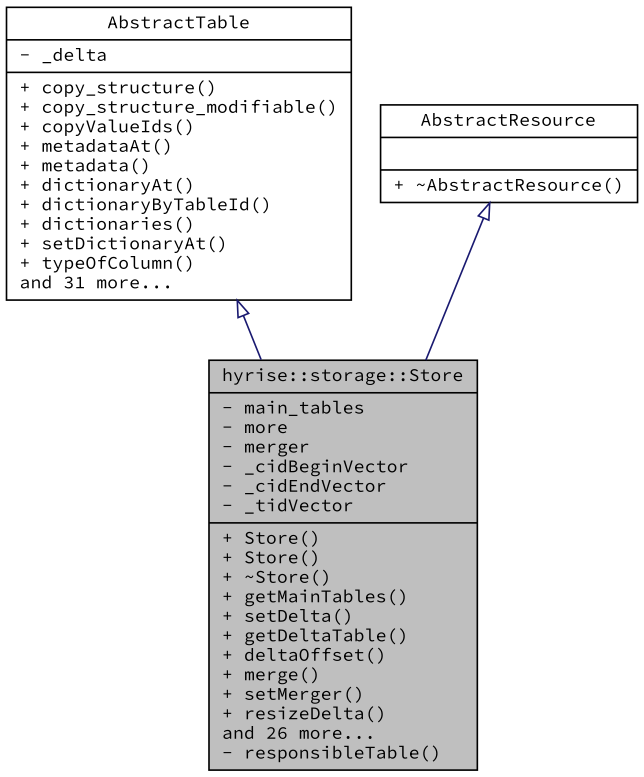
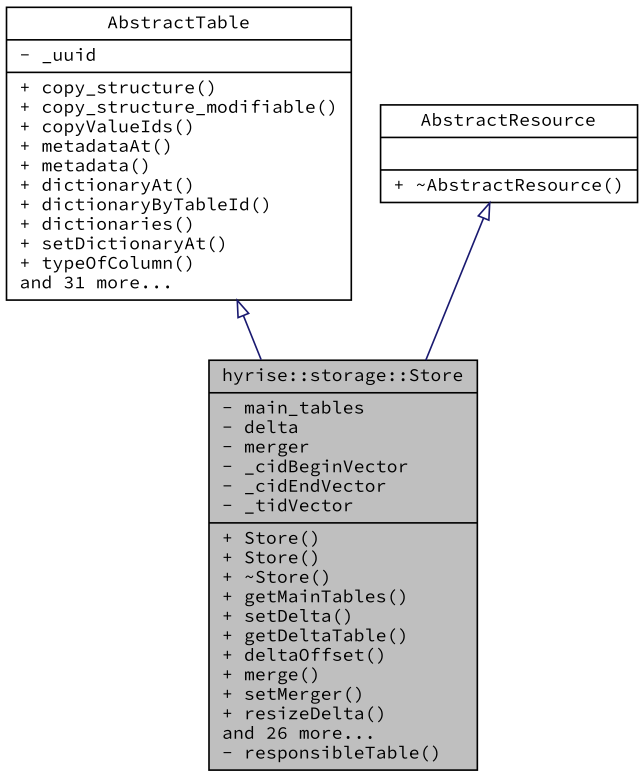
node "AbstractTable": text "- _delta" -> "- _uuid"
node "hyrise::storage::Store": text "- more" -> "- delta"
